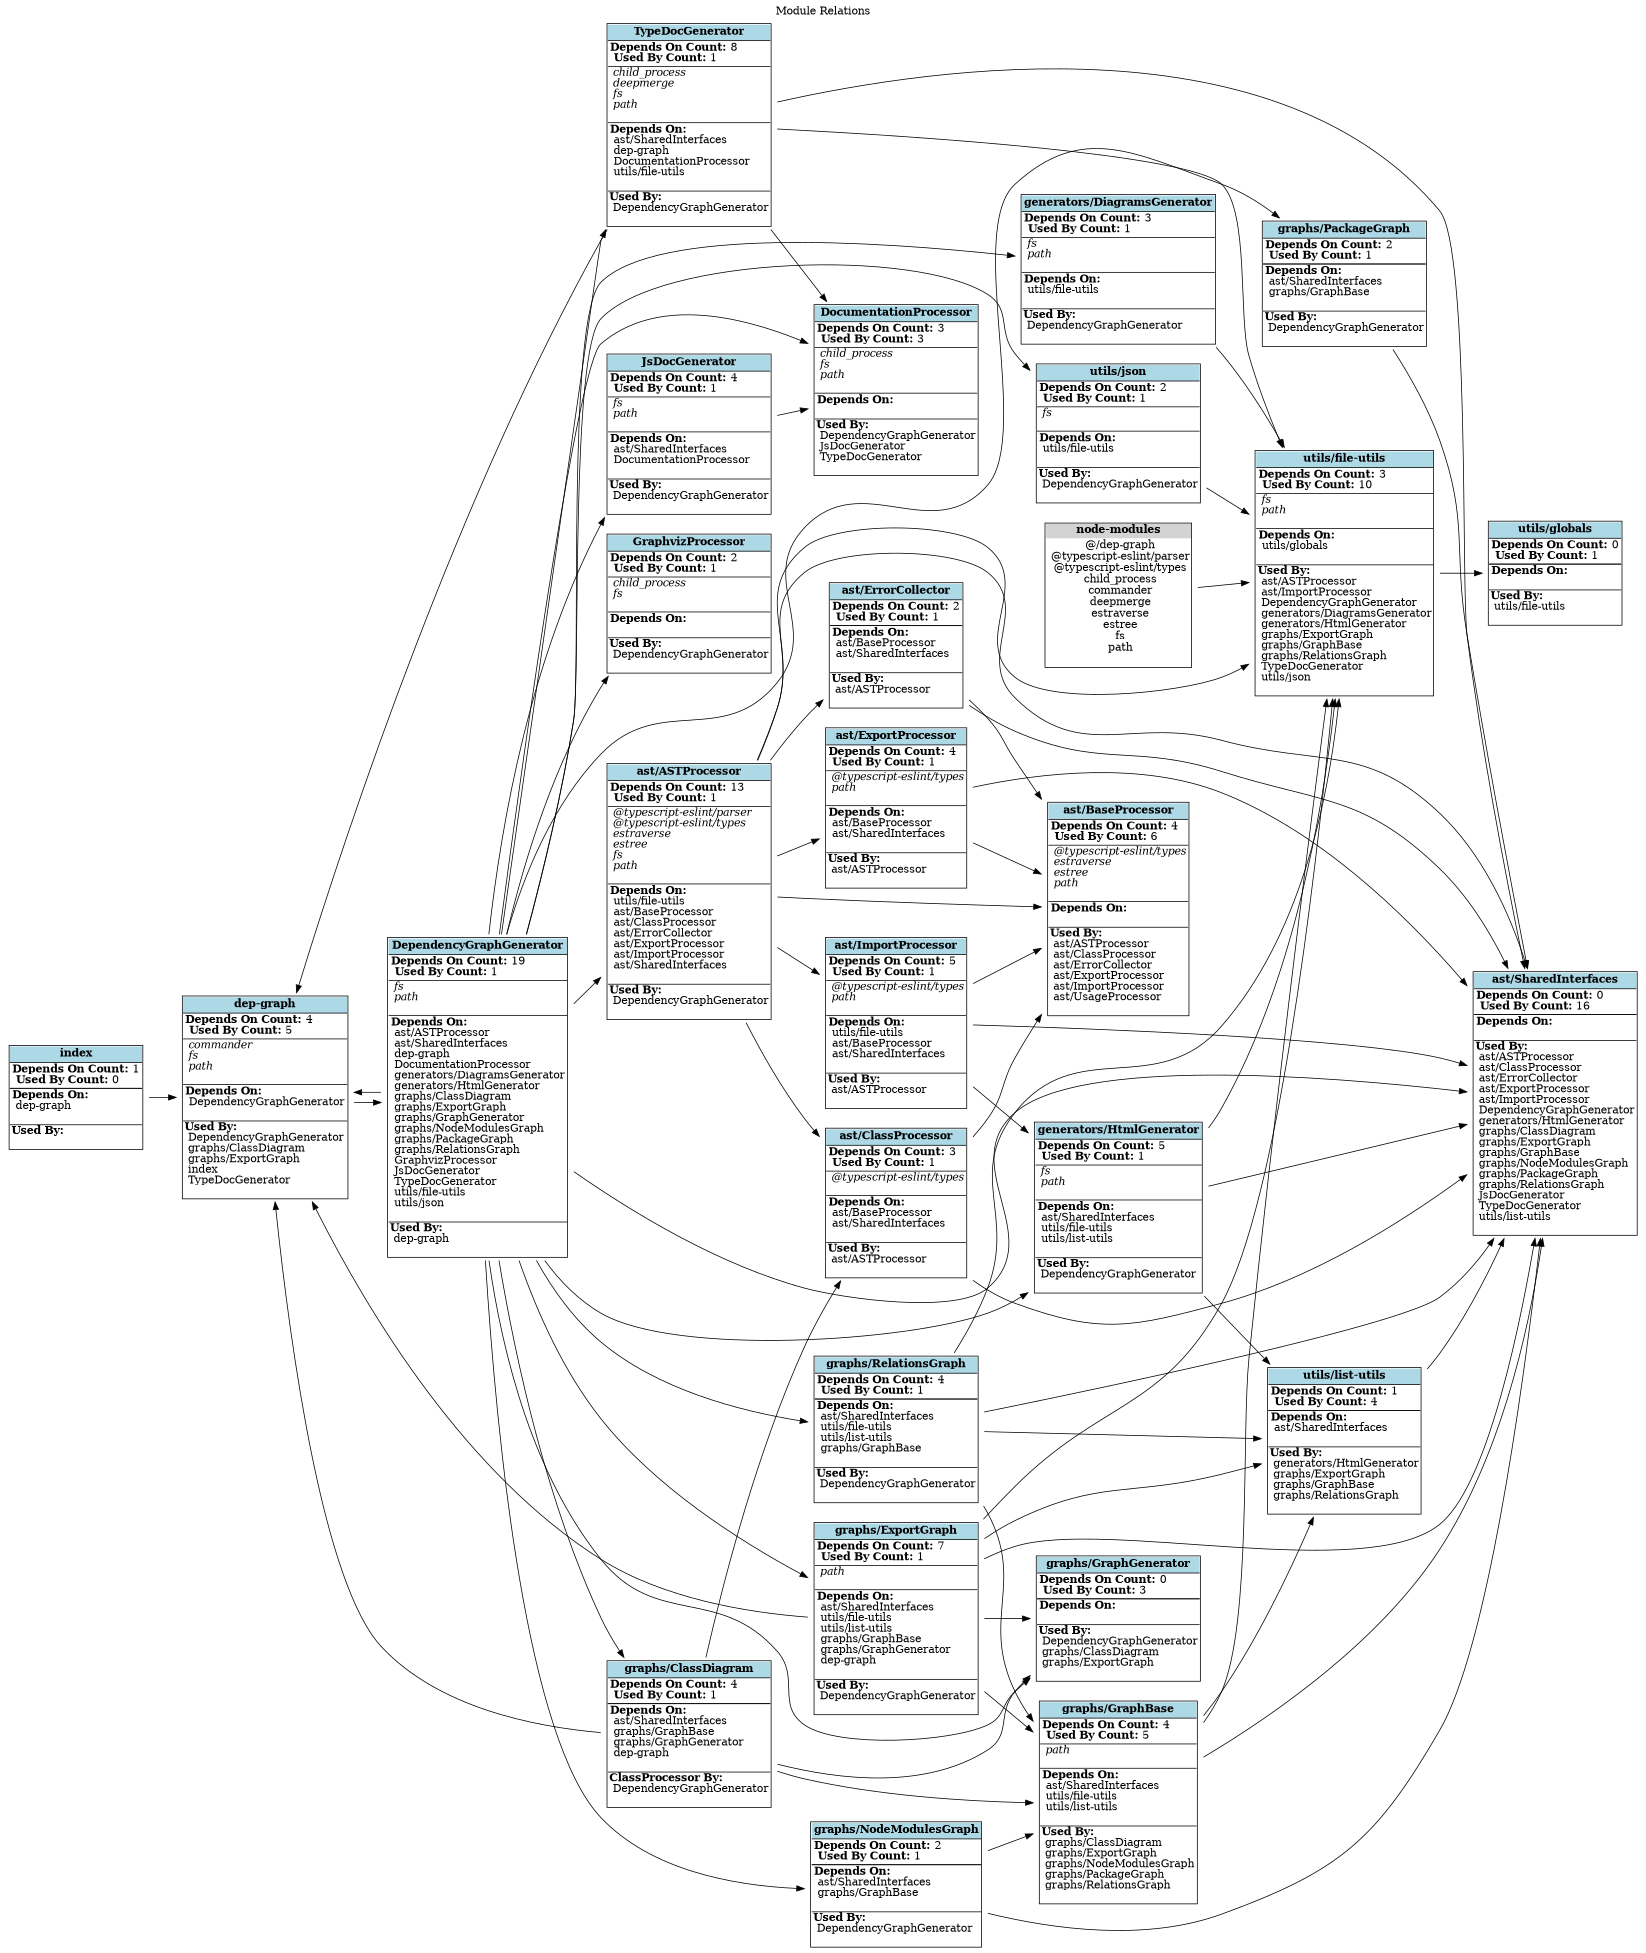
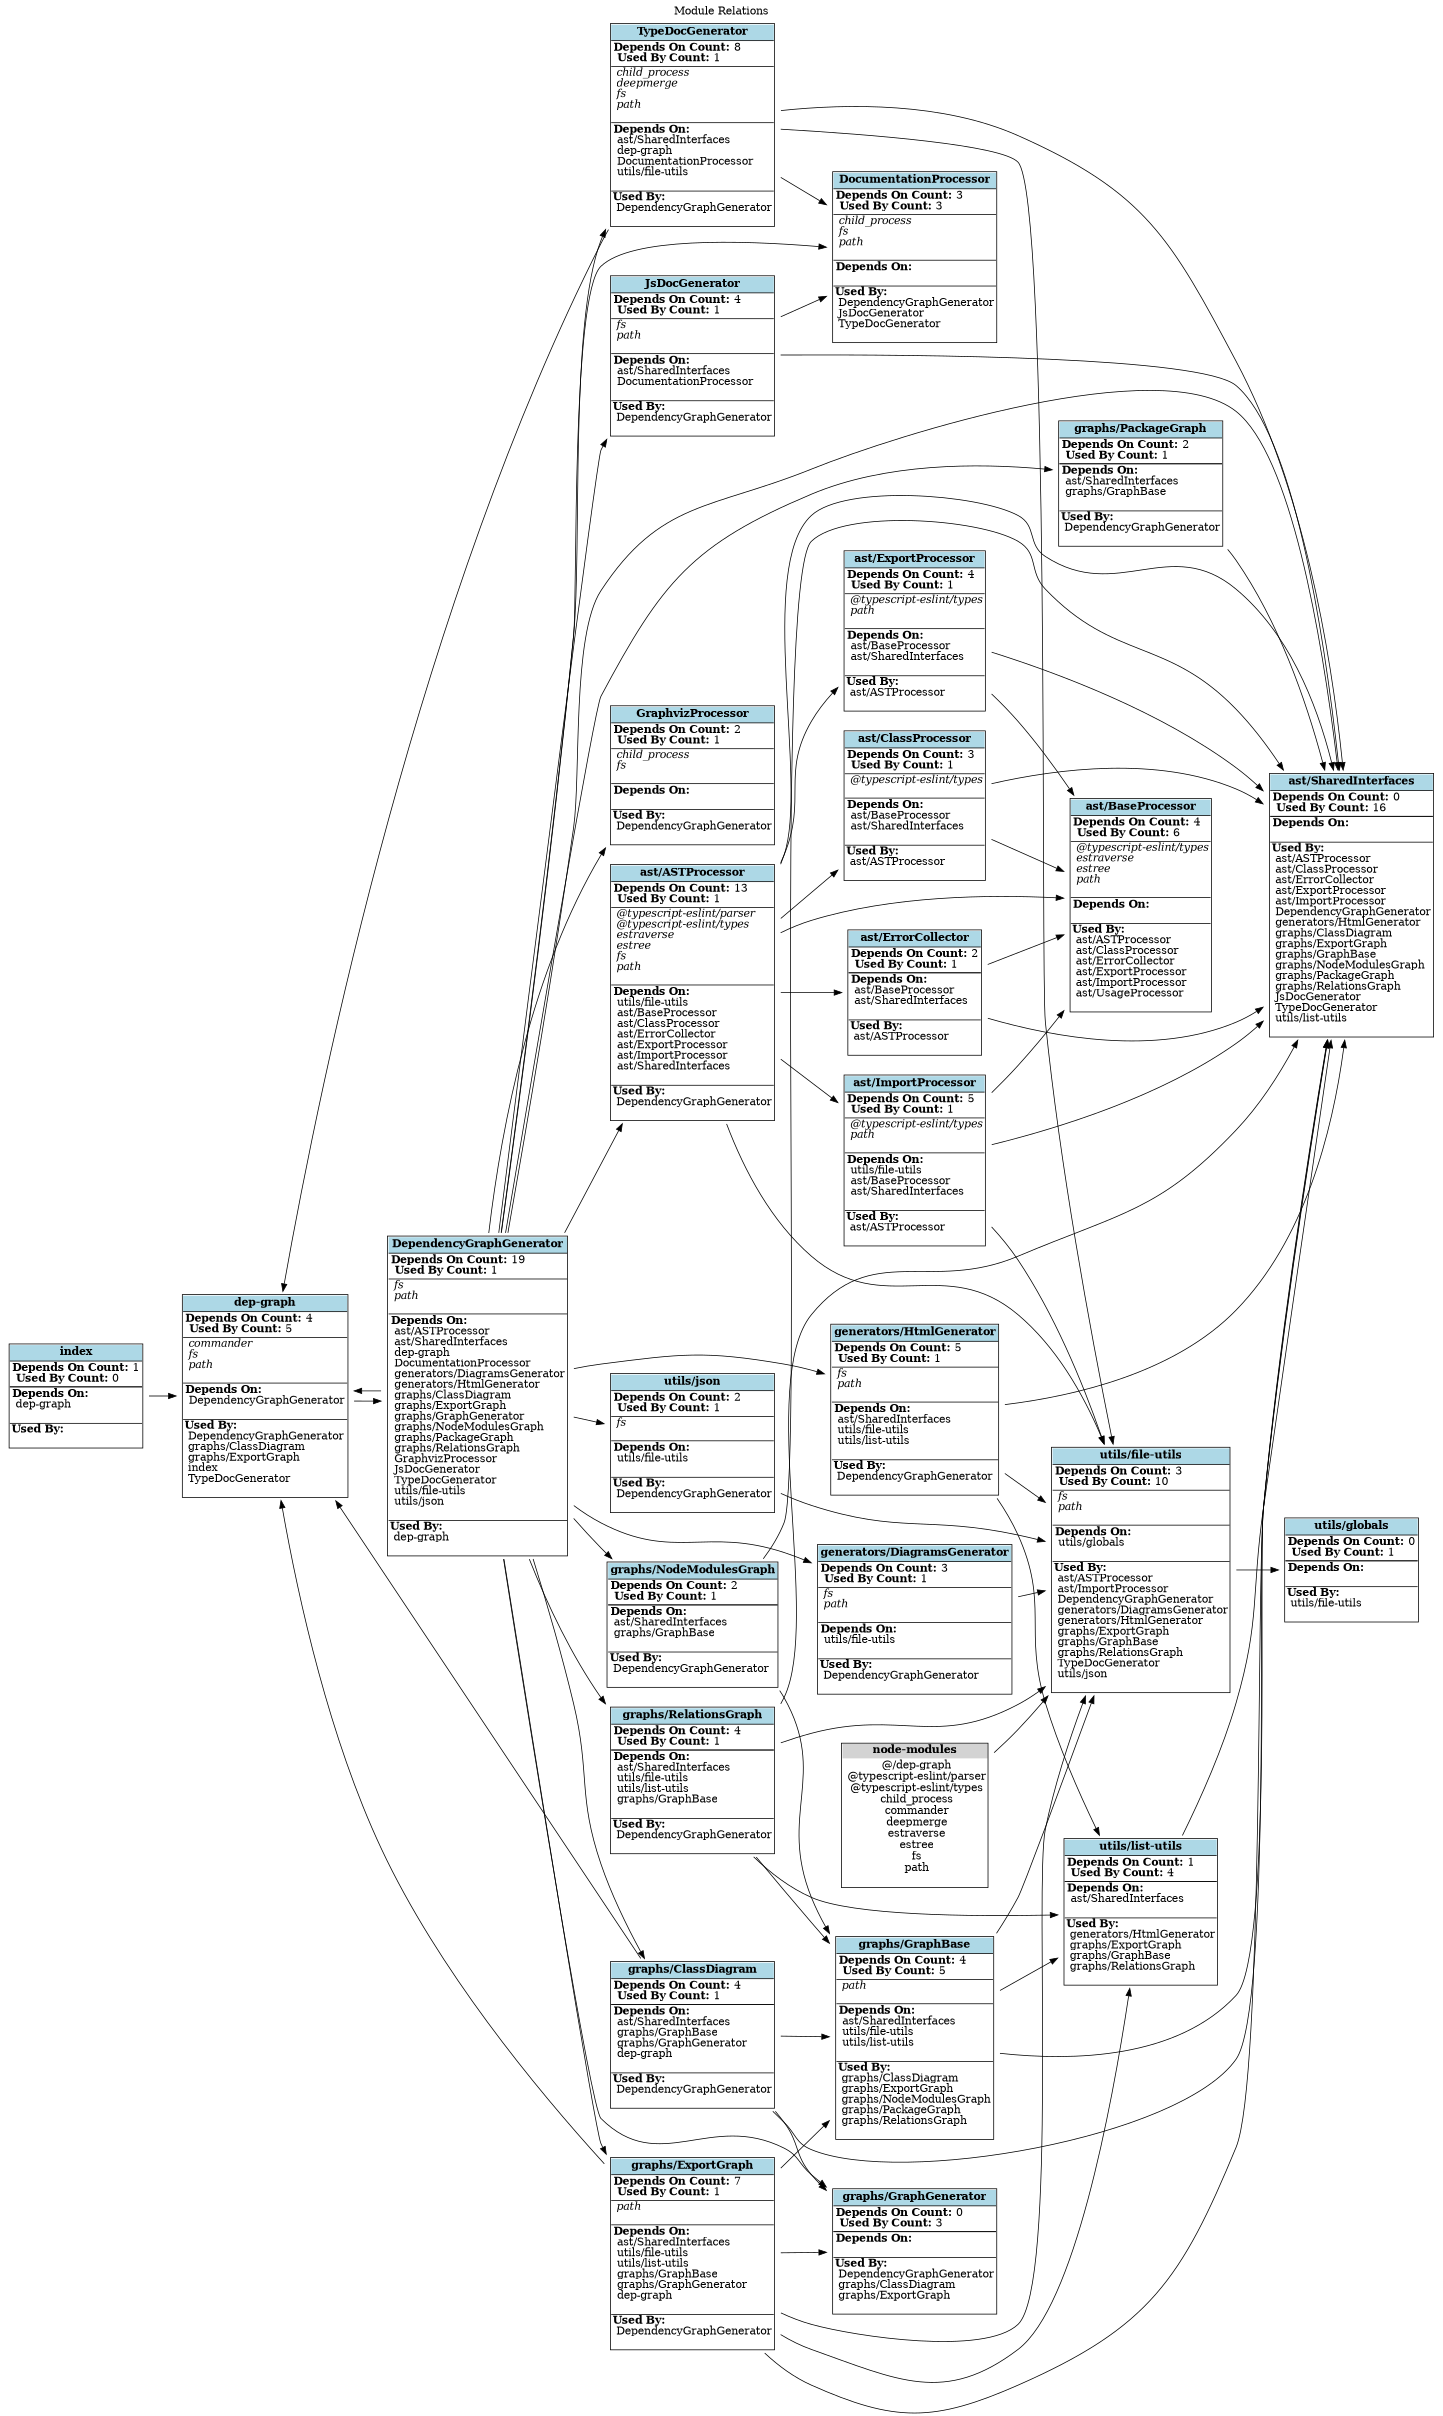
edge "JsDocGenerator" -> "ast/SharedInterfaces": added
edge "ast/ImportProcessor" -> "generators/HtmlGenerator": now "ast/ImportProcessor" -> "utils/file-utils"
edge "graphs/ClassDiagram" -> "ast/ClassProcessor": now "graphs/ClassDiagram" -> "ast/SharedInterfaces"
node "graphs/ClassDiagram": text "ClassProcessor By:" -> "Used By:"
